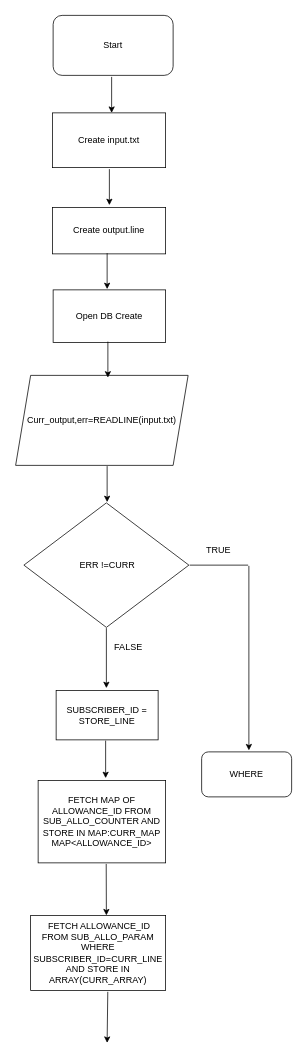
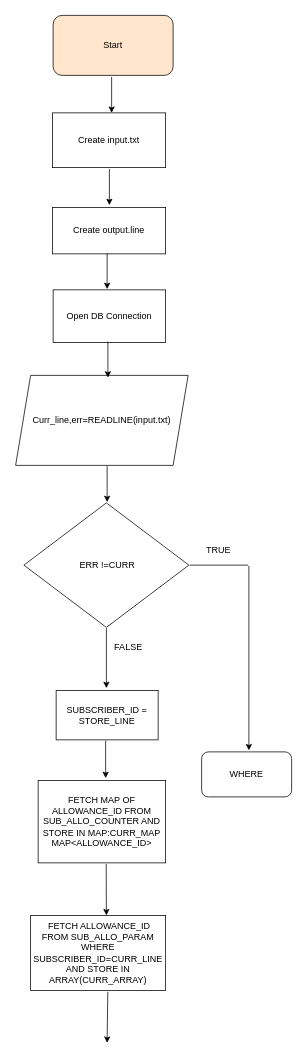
node "Start": fillcolor #ffffff -> #ffe6cc
node "Open DB Create": label "Open DB Create" -> "Open DB Connection"
node "Curr_output,err=READLINE(input.txt)": label "Curr_output,err=READLINE(input.txt)" -> "Curr_line,err=READLINE(input.txt)"
